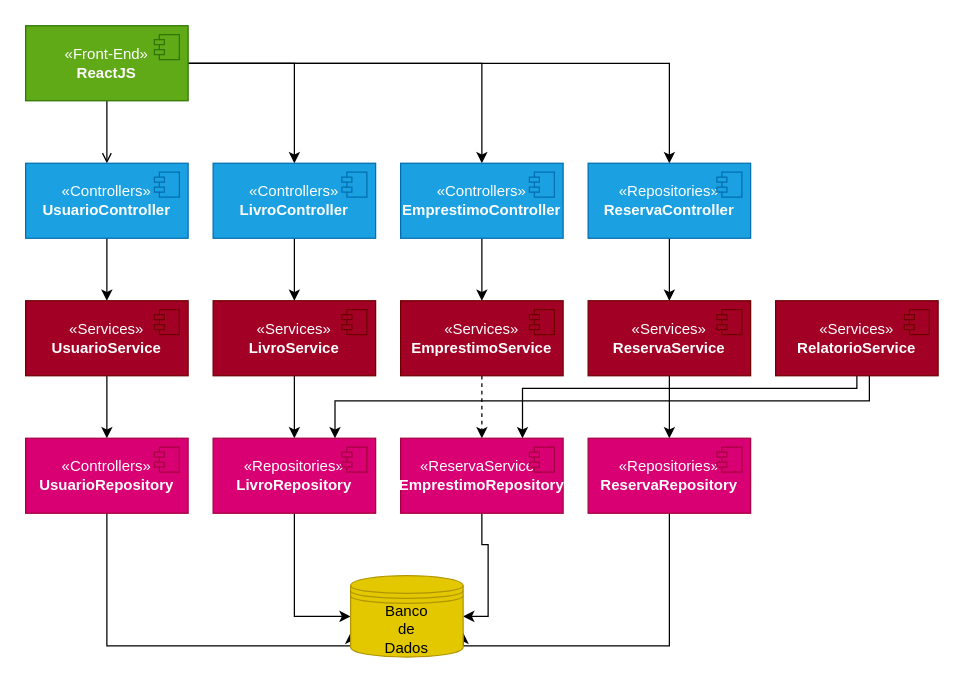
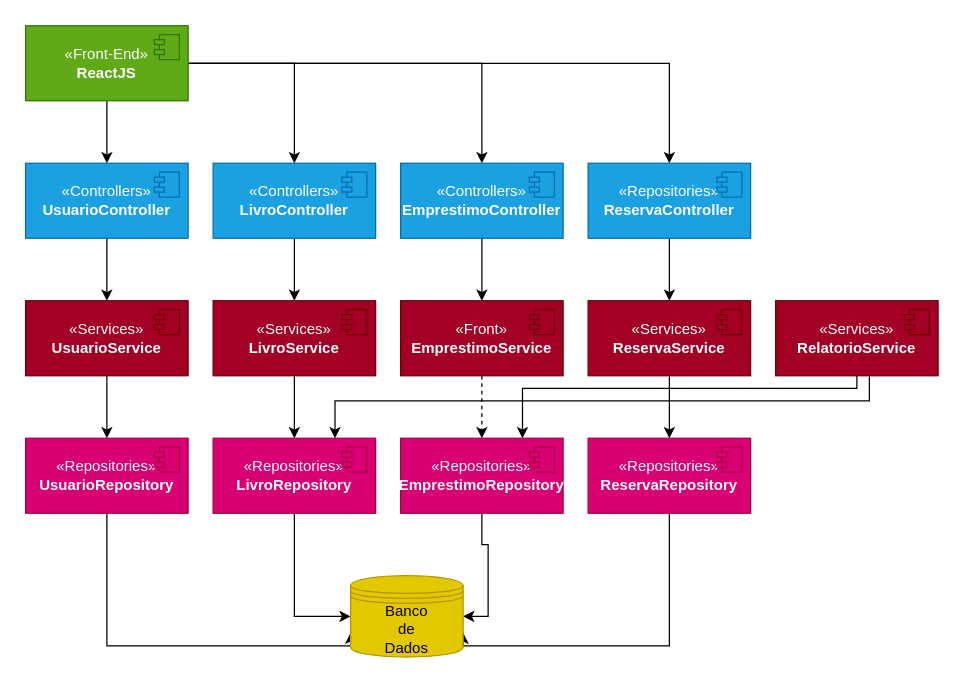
edge "«Front-End» ReactJS" -> "«Controllers» UsuarioController": arrowhead open -> classic
node "«Services» EmprestimoService": label "«Services» EmprestimoService" -> "«Front» EmprestimoService"
node "«Controllers» UsuarioRepository": label "«Controllers» UsuarioRepository" -> "«Repositories» UsuarioRepository"
node "«ReservaService» EmprestimoRepository": label "«ReservaService» EmprestimoRepository" -> "«Repositories» EmprestimoRepository"
